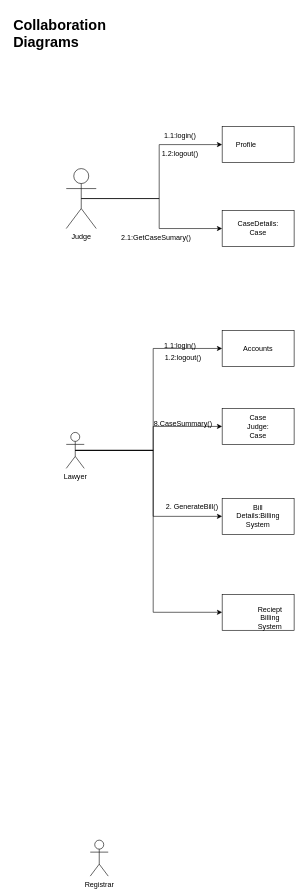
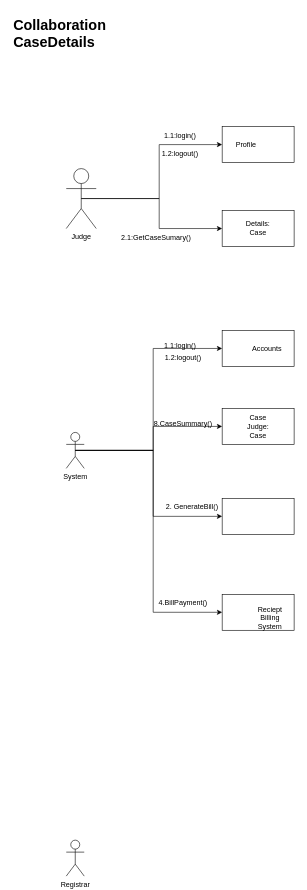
node "Collaboration Diagrams": label "Collaboration Diagrams" -> "Collaboration CaseDetails"
node "CaseDetails: Case": label "CaseDetails: Case" -> "Details: Case"
node "Accounts": moved (258, 348) -> (267, 348)
node "Lawyer": label "Lawyer" -> "System"
node "Bill Details:Billing System": removed
node "4.BillPayment()": added
node "Registrar": moved (99, 858) -> (75, 858)
